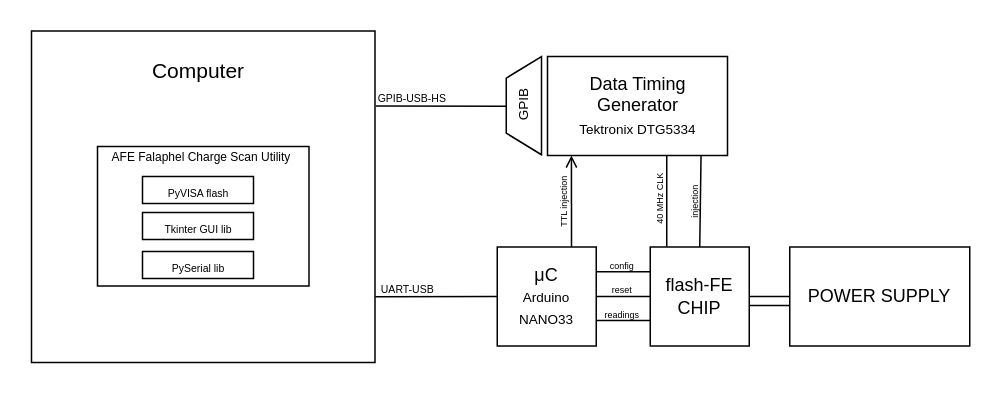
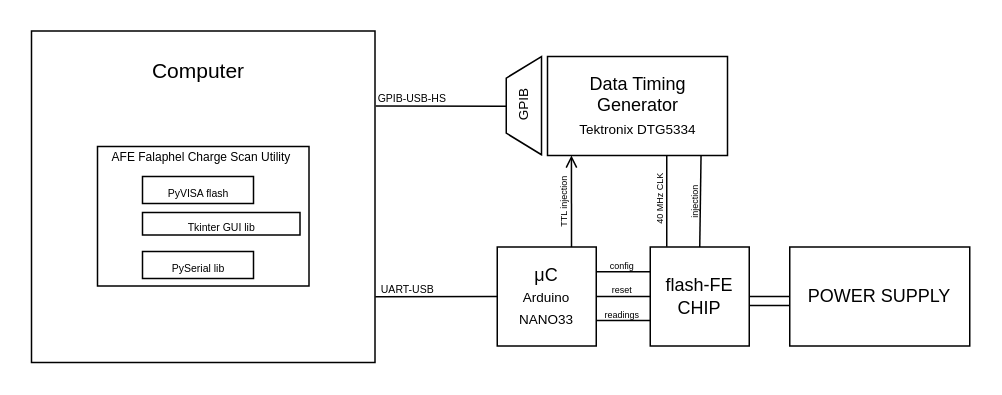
node "Tkinter GUI lib": size 111x27 -> 158x23
